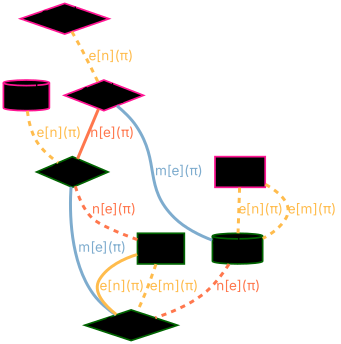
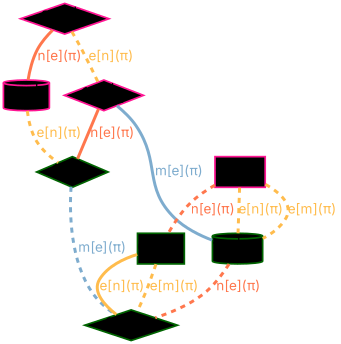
edge "000|ø" -- "010|r": added, label "n[e](π)"
edge "110|b" -- "011|rb": now "001|rg" -- "011|rb"
edge "110|b" -- "111|rgb": style bold -> dashed
